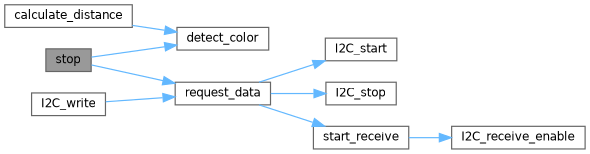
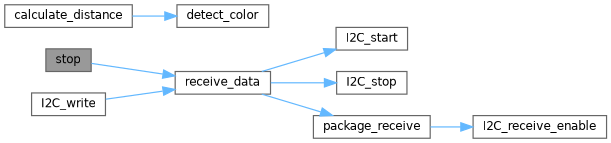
edge "stop" -> "detect_color": removed
node "request_data": label "request_data" -> "receive_data"
node "start_receive": label "start_receive" -> "package_receive"
